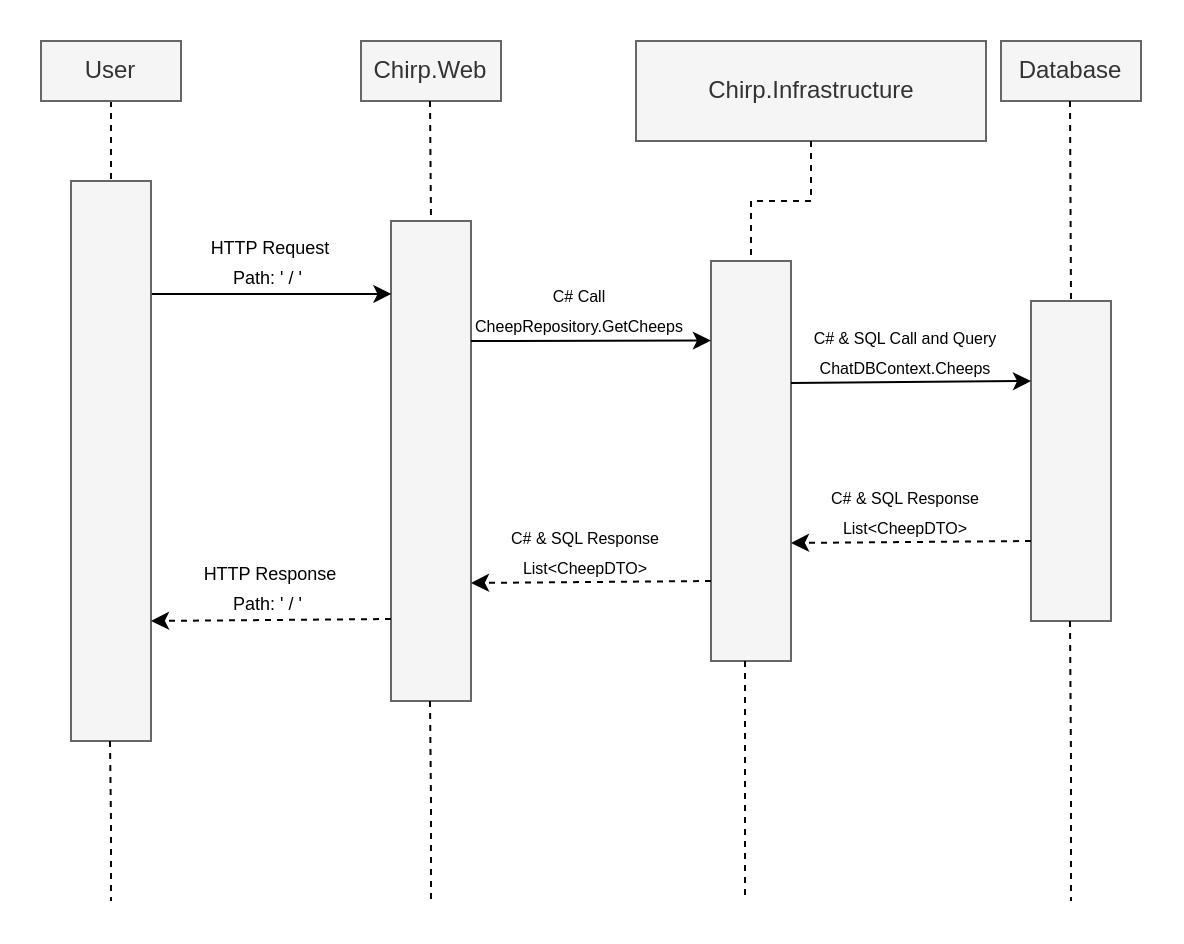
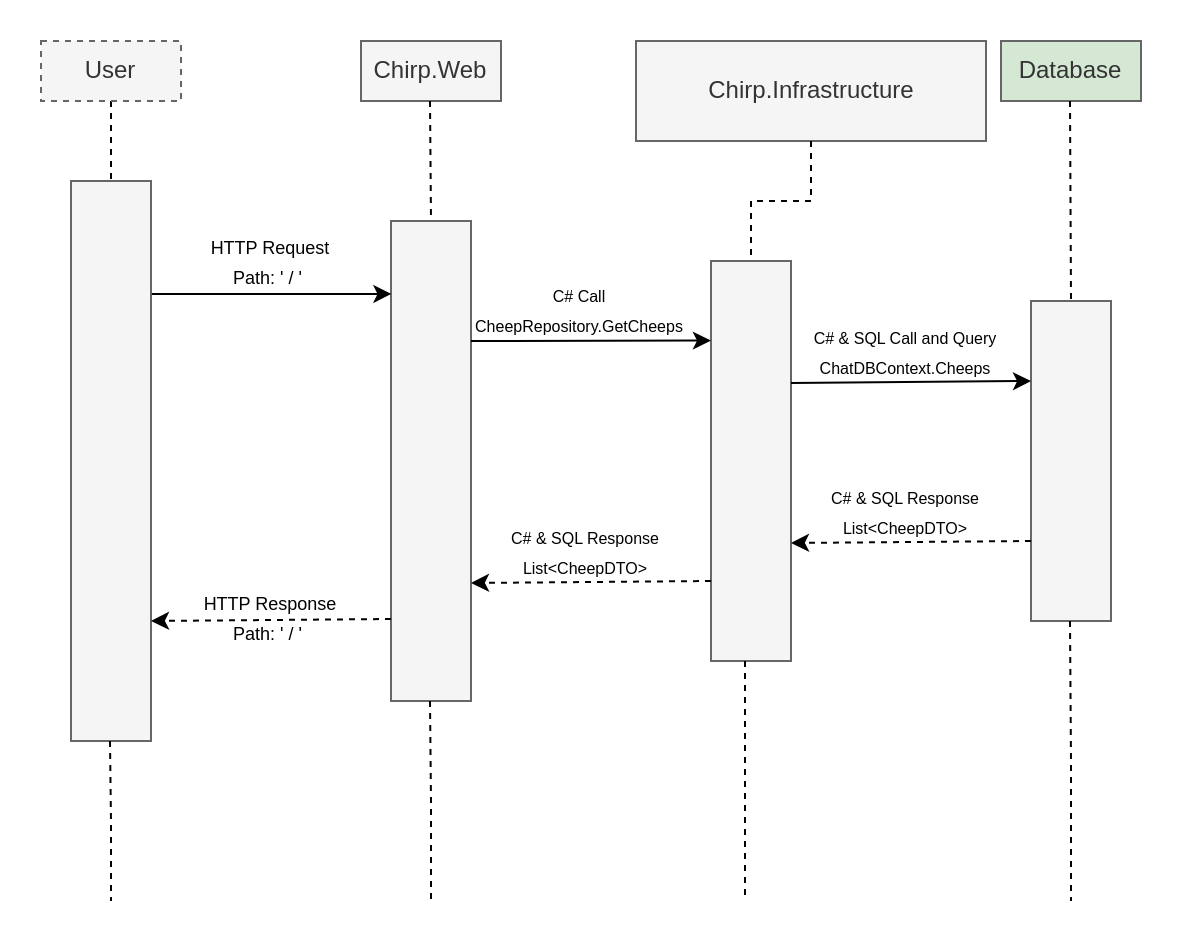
node "User": style solid -> dashed
node "Database": fillcolor #f5f5f5 -> #d5e8d4
node "HTTP Response Path: ' / '": moved (271, 587) -> (271, 617)
